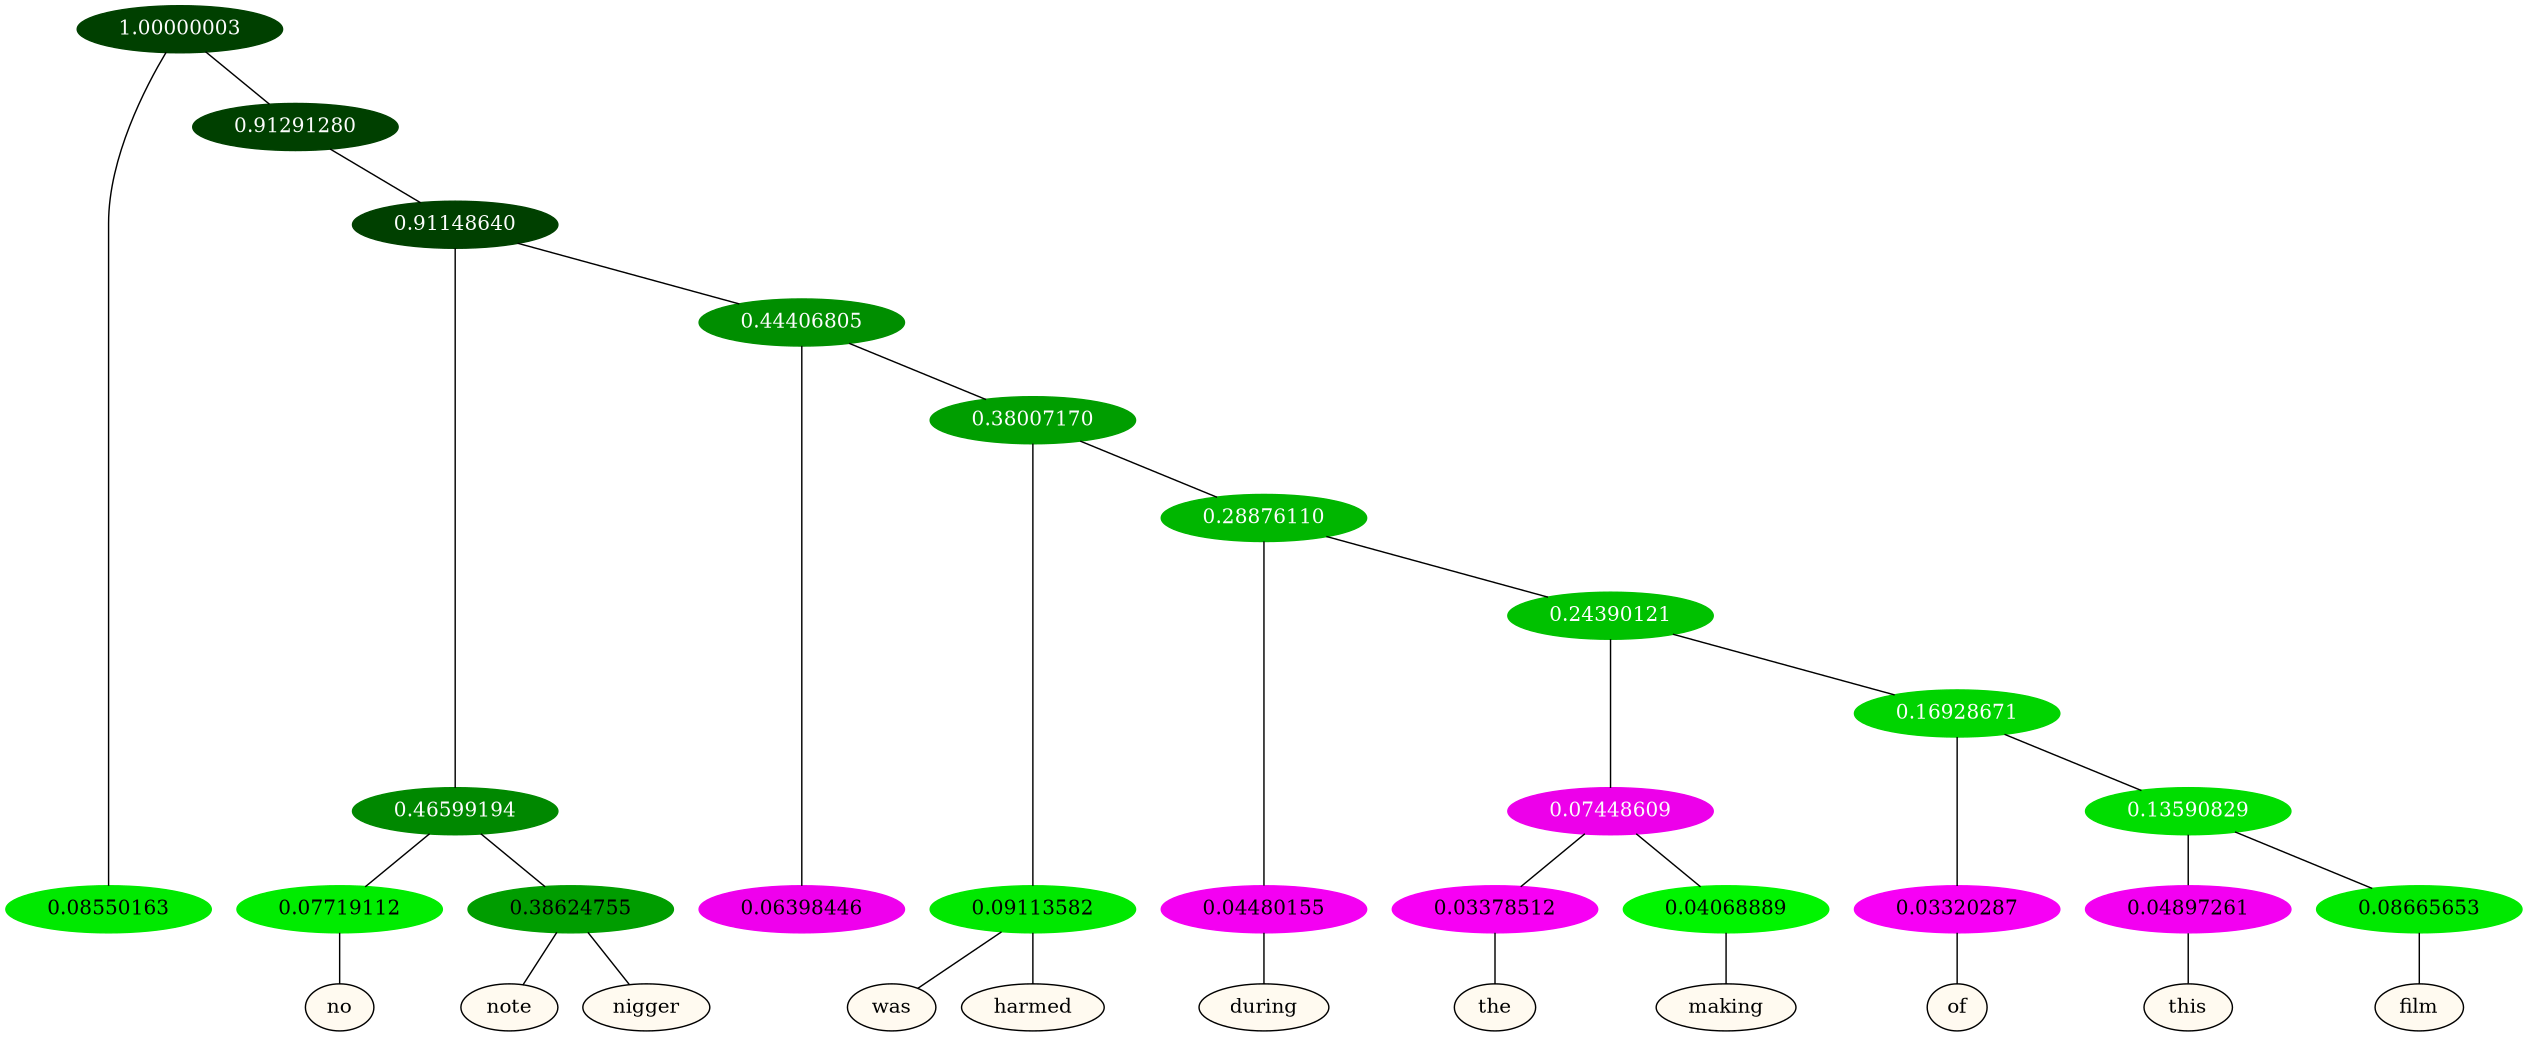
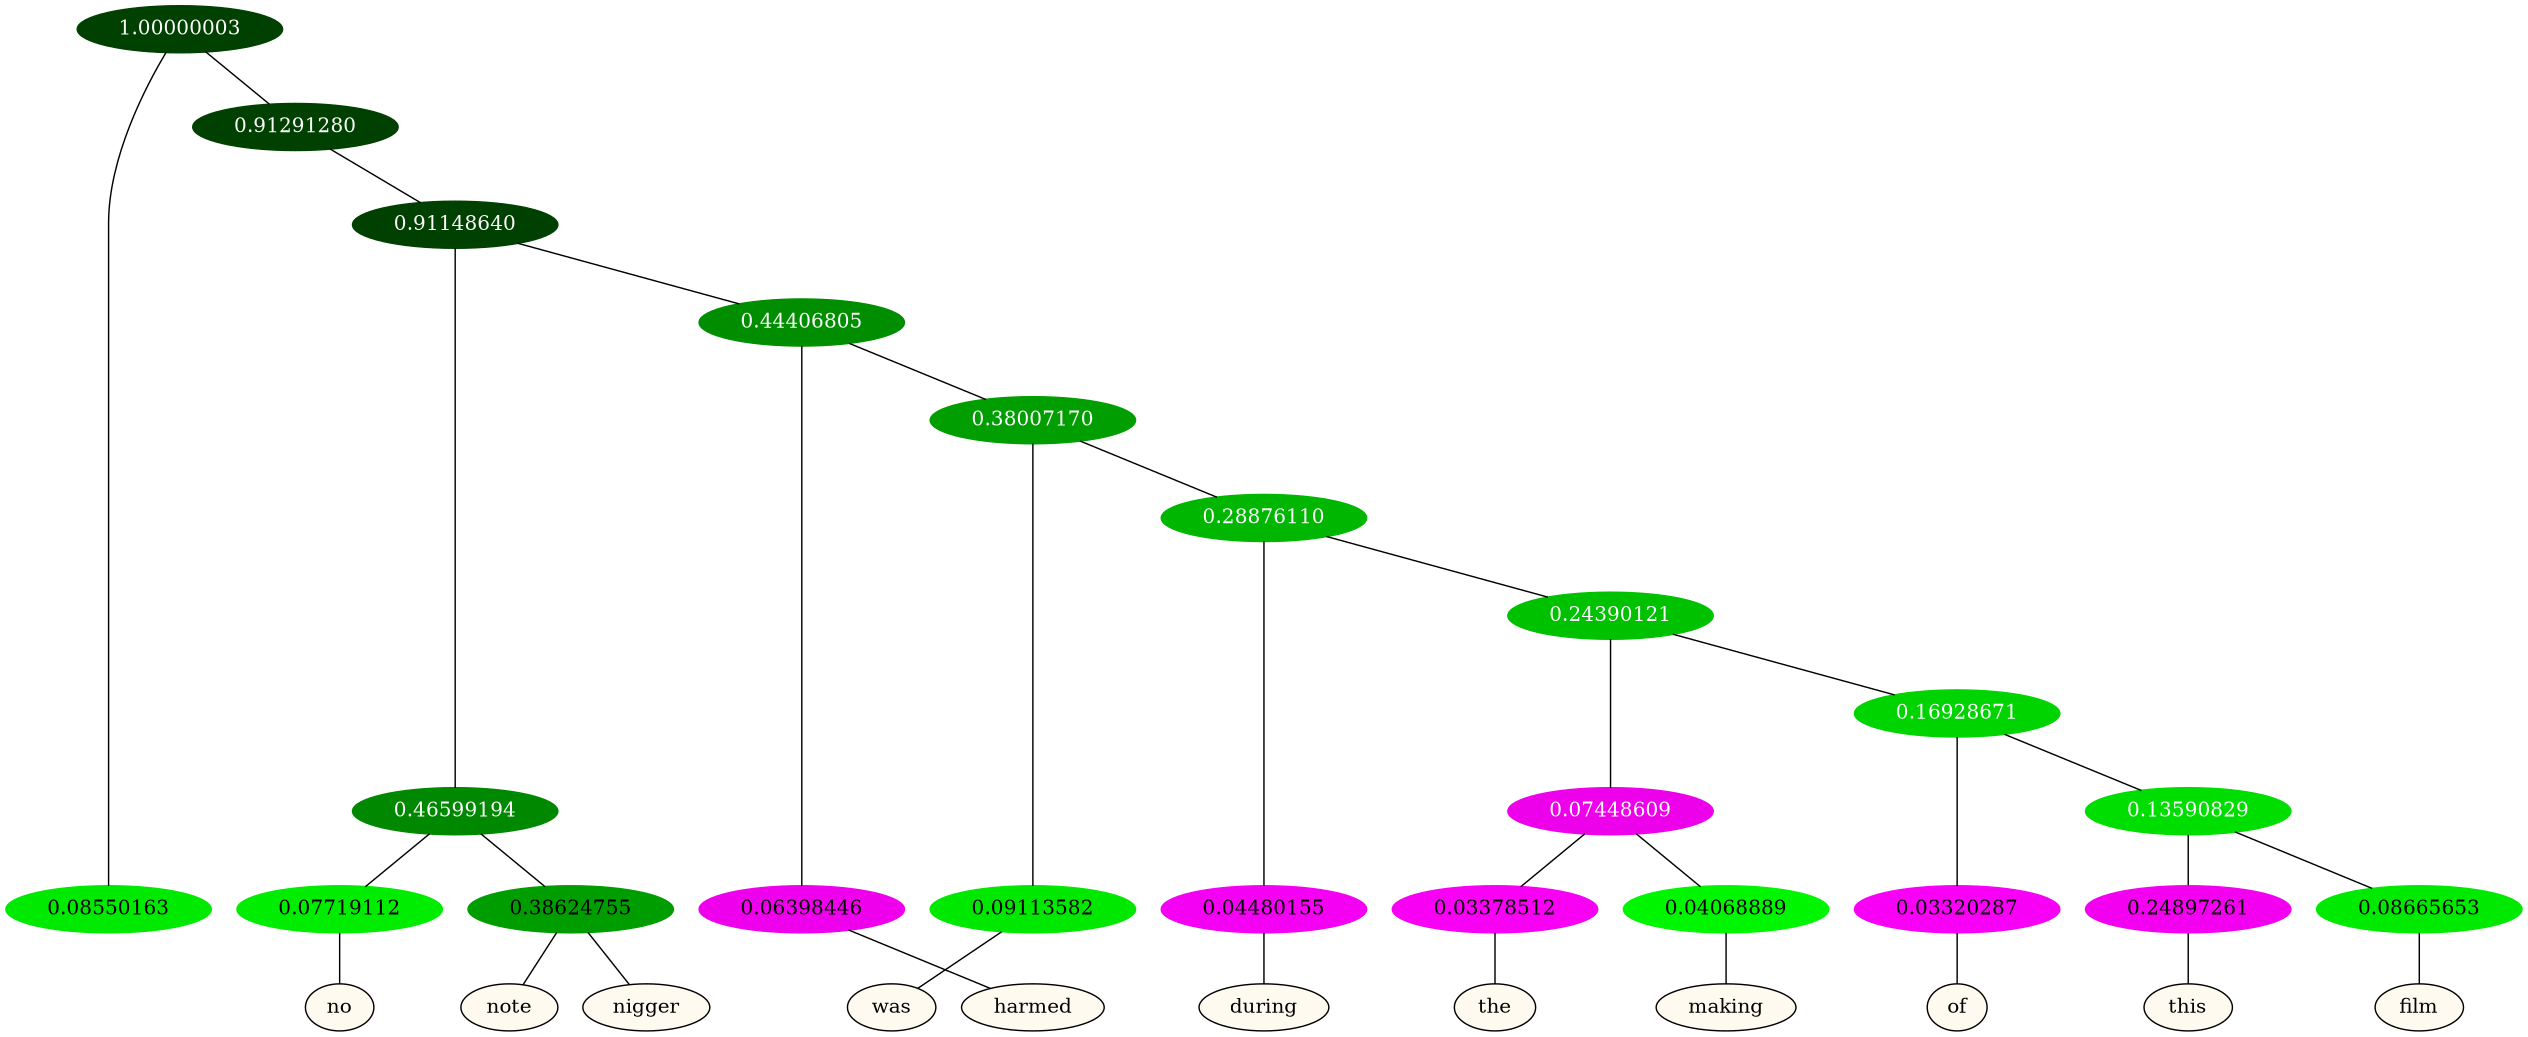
node "0.04897261": label "0.04897261" -> "0.24897261"
edge "0.09113582" -- "harmed": now "0.06398446" -- "harmed"
